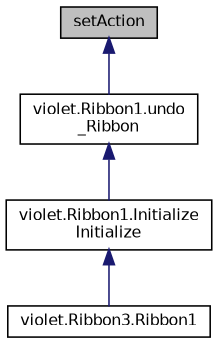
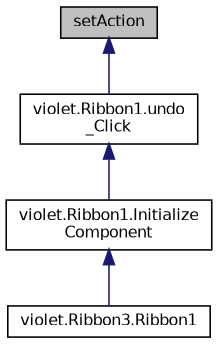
node "violet.Ribbon1.undo _Ribbon": label "violet.Ribbon1.undo _Ribbon" -> "violet.Ribbon1.undo _Click"
node "violet.Ribbon1.Initialize Initialize": label "violet.Ribbon1.Initialize Initialize" -> "violet.Ribbon1.Initialize Component"
